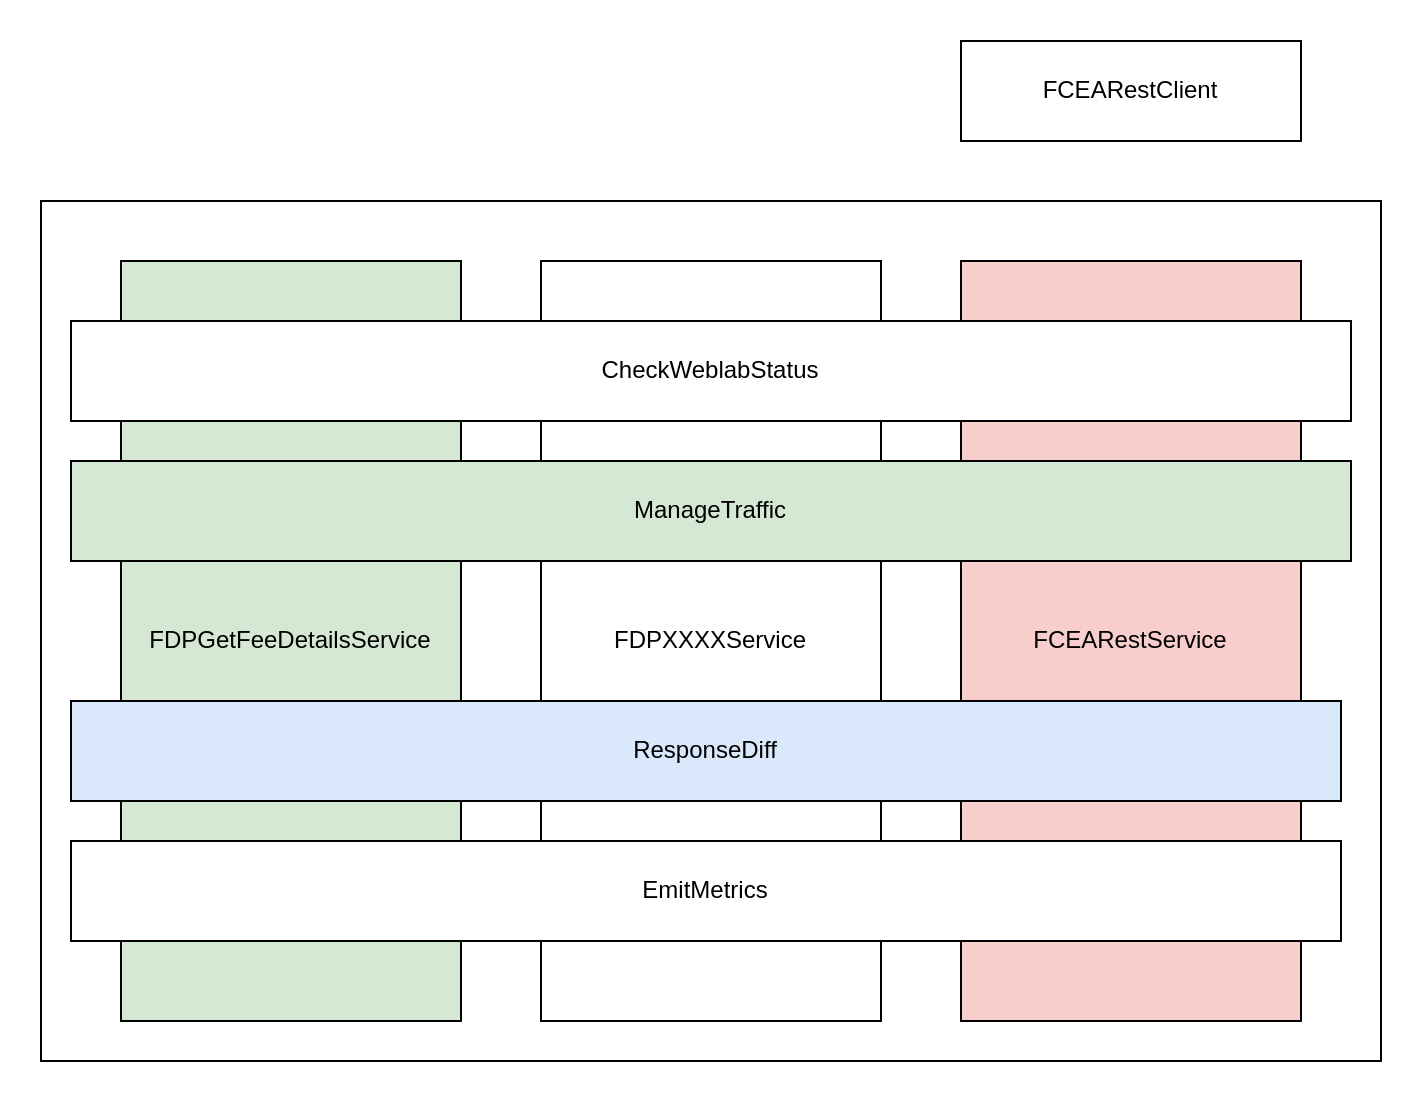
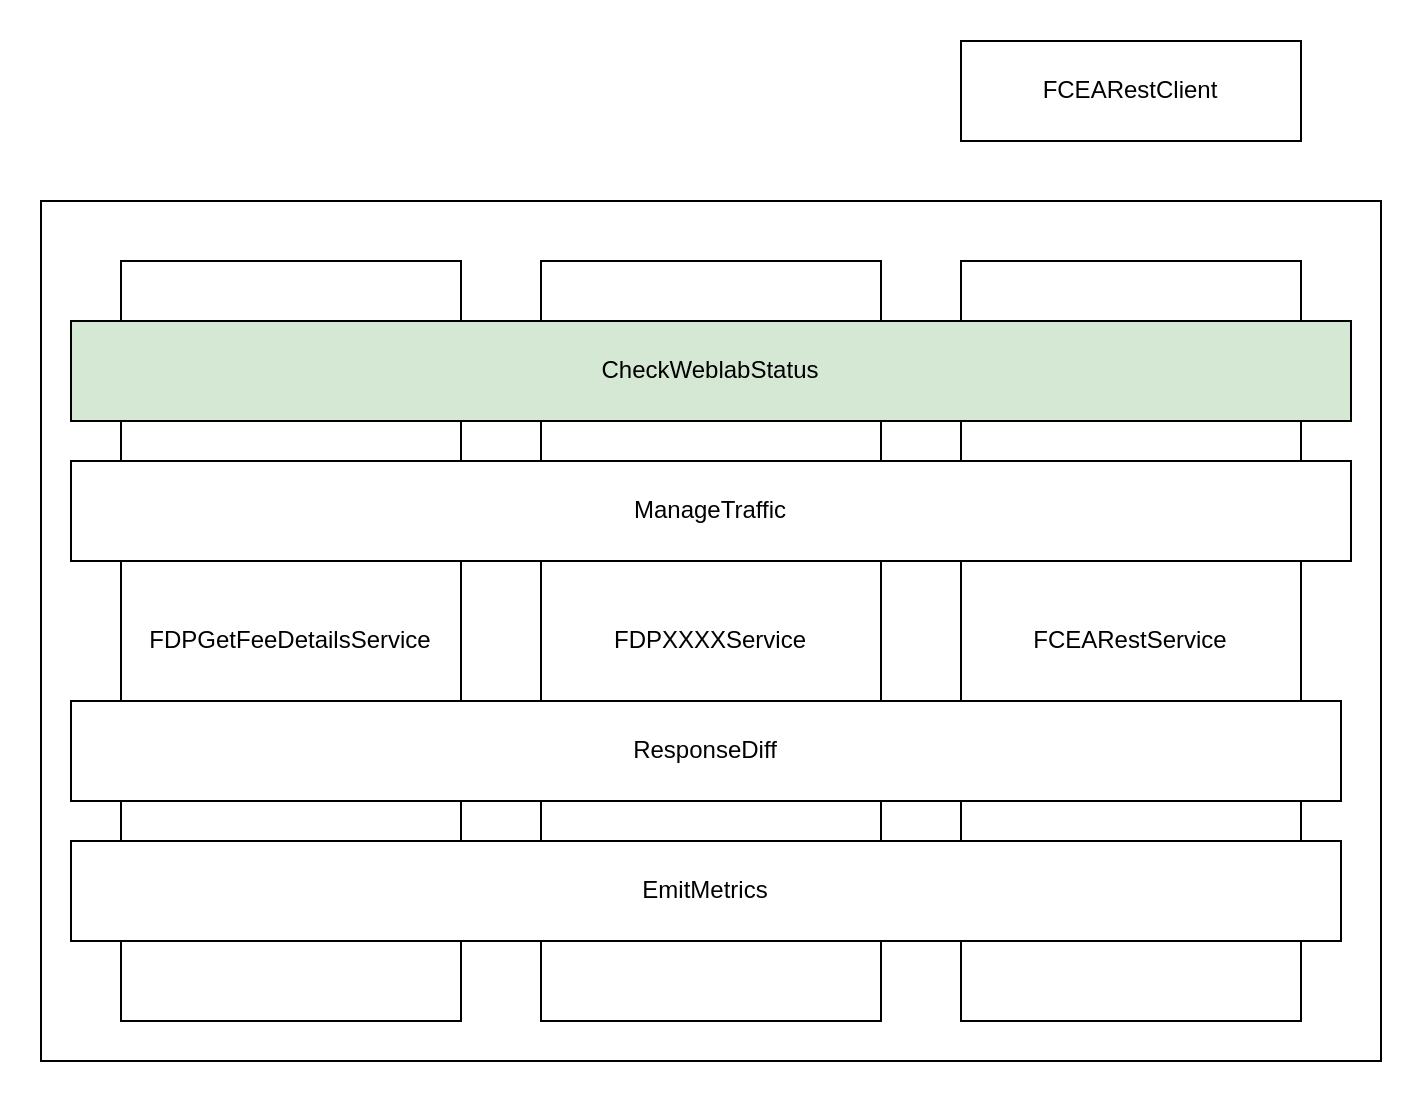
node "CheckWeblabStatus": fillcolor #ffffff -> #d5e8d4
node "ManageTraffic": fillcolor #d5e8d4 -> #ffffff
node "FDPGetFeeDetailsService": fillcolor #d5e8d4 -> #ffffff
node "FCEARestService": fillcolor #f8cecc -> #ffffff
node "ResponseDiff": fillcolor #dae8fc -> #ffffff
